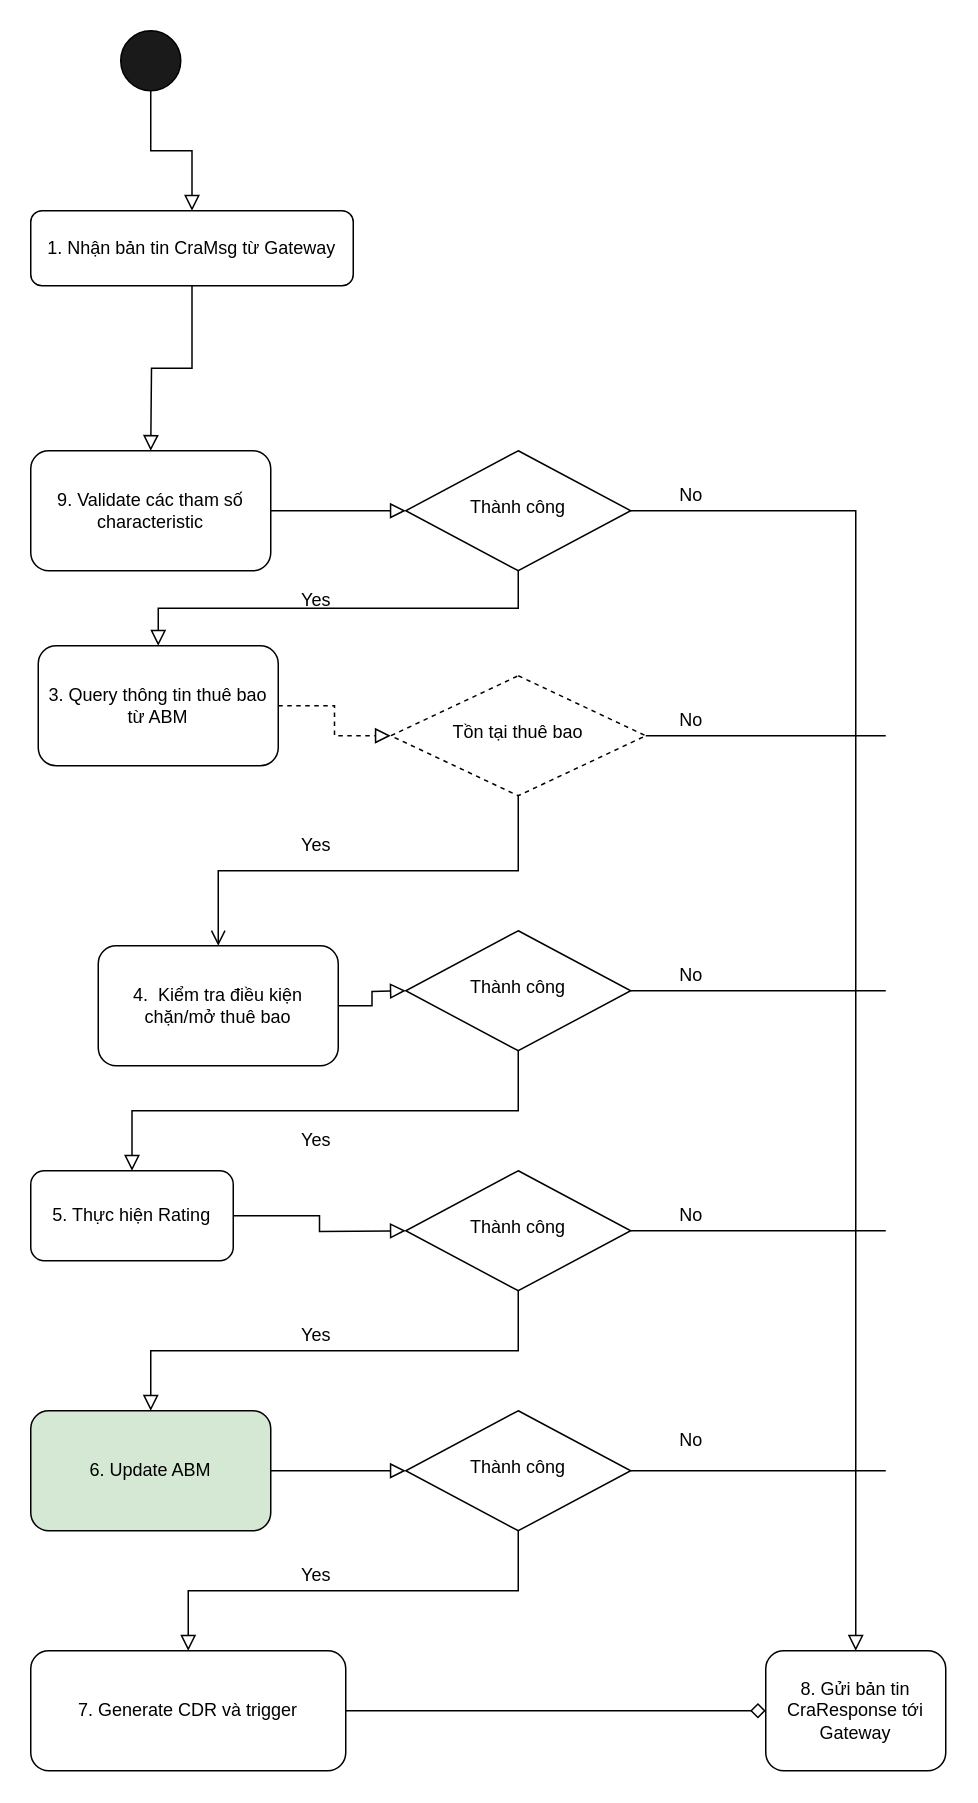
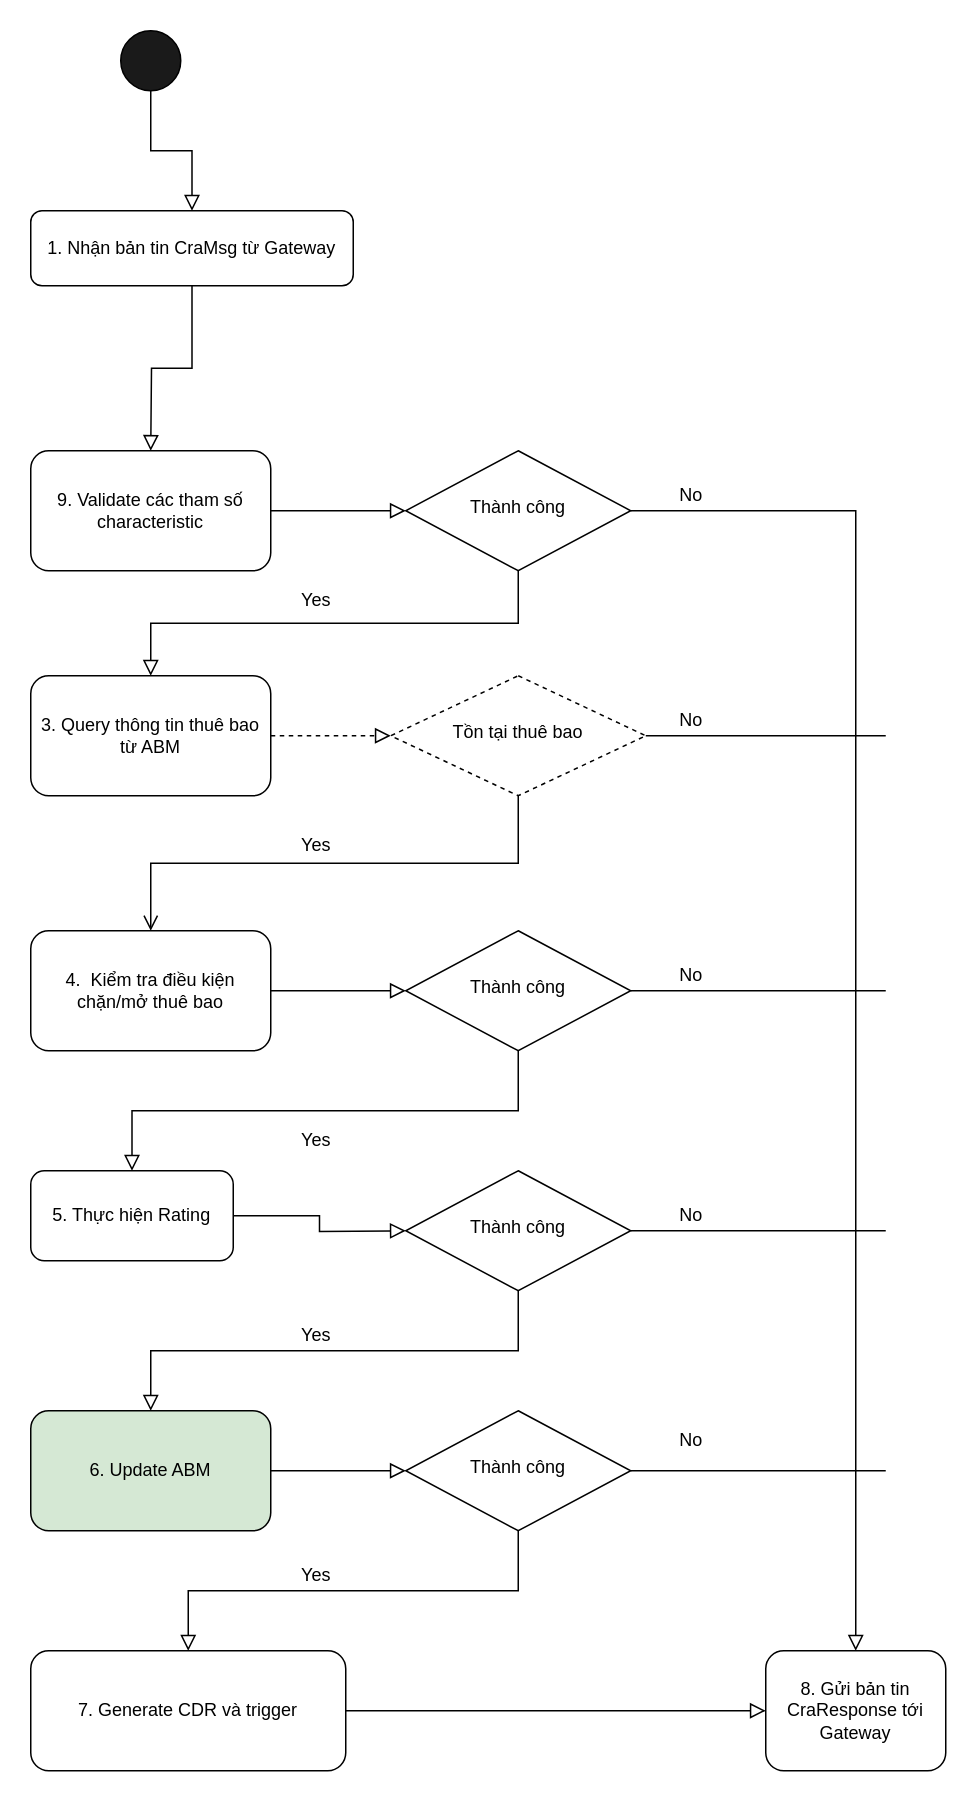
node "3. Query thông tin thuê bao từ ABM": moved (158, 706) -> (151, 736)
node "4. Kiểm tra điều kiện chặn/mở thuê bao": moved (218, 1006) -> (151, 991)
edge "7. Generate CDR và trigger" -> "8. Gửi bản tin CraResponse tới Gateway": arrowhead diamond -> block
